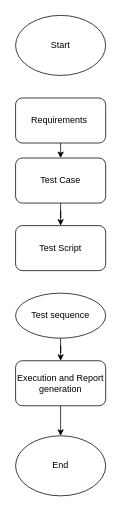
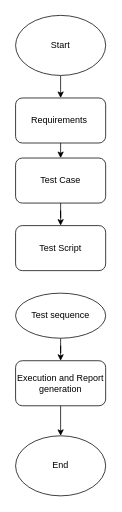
edge "Start" -> "Requirements": added
